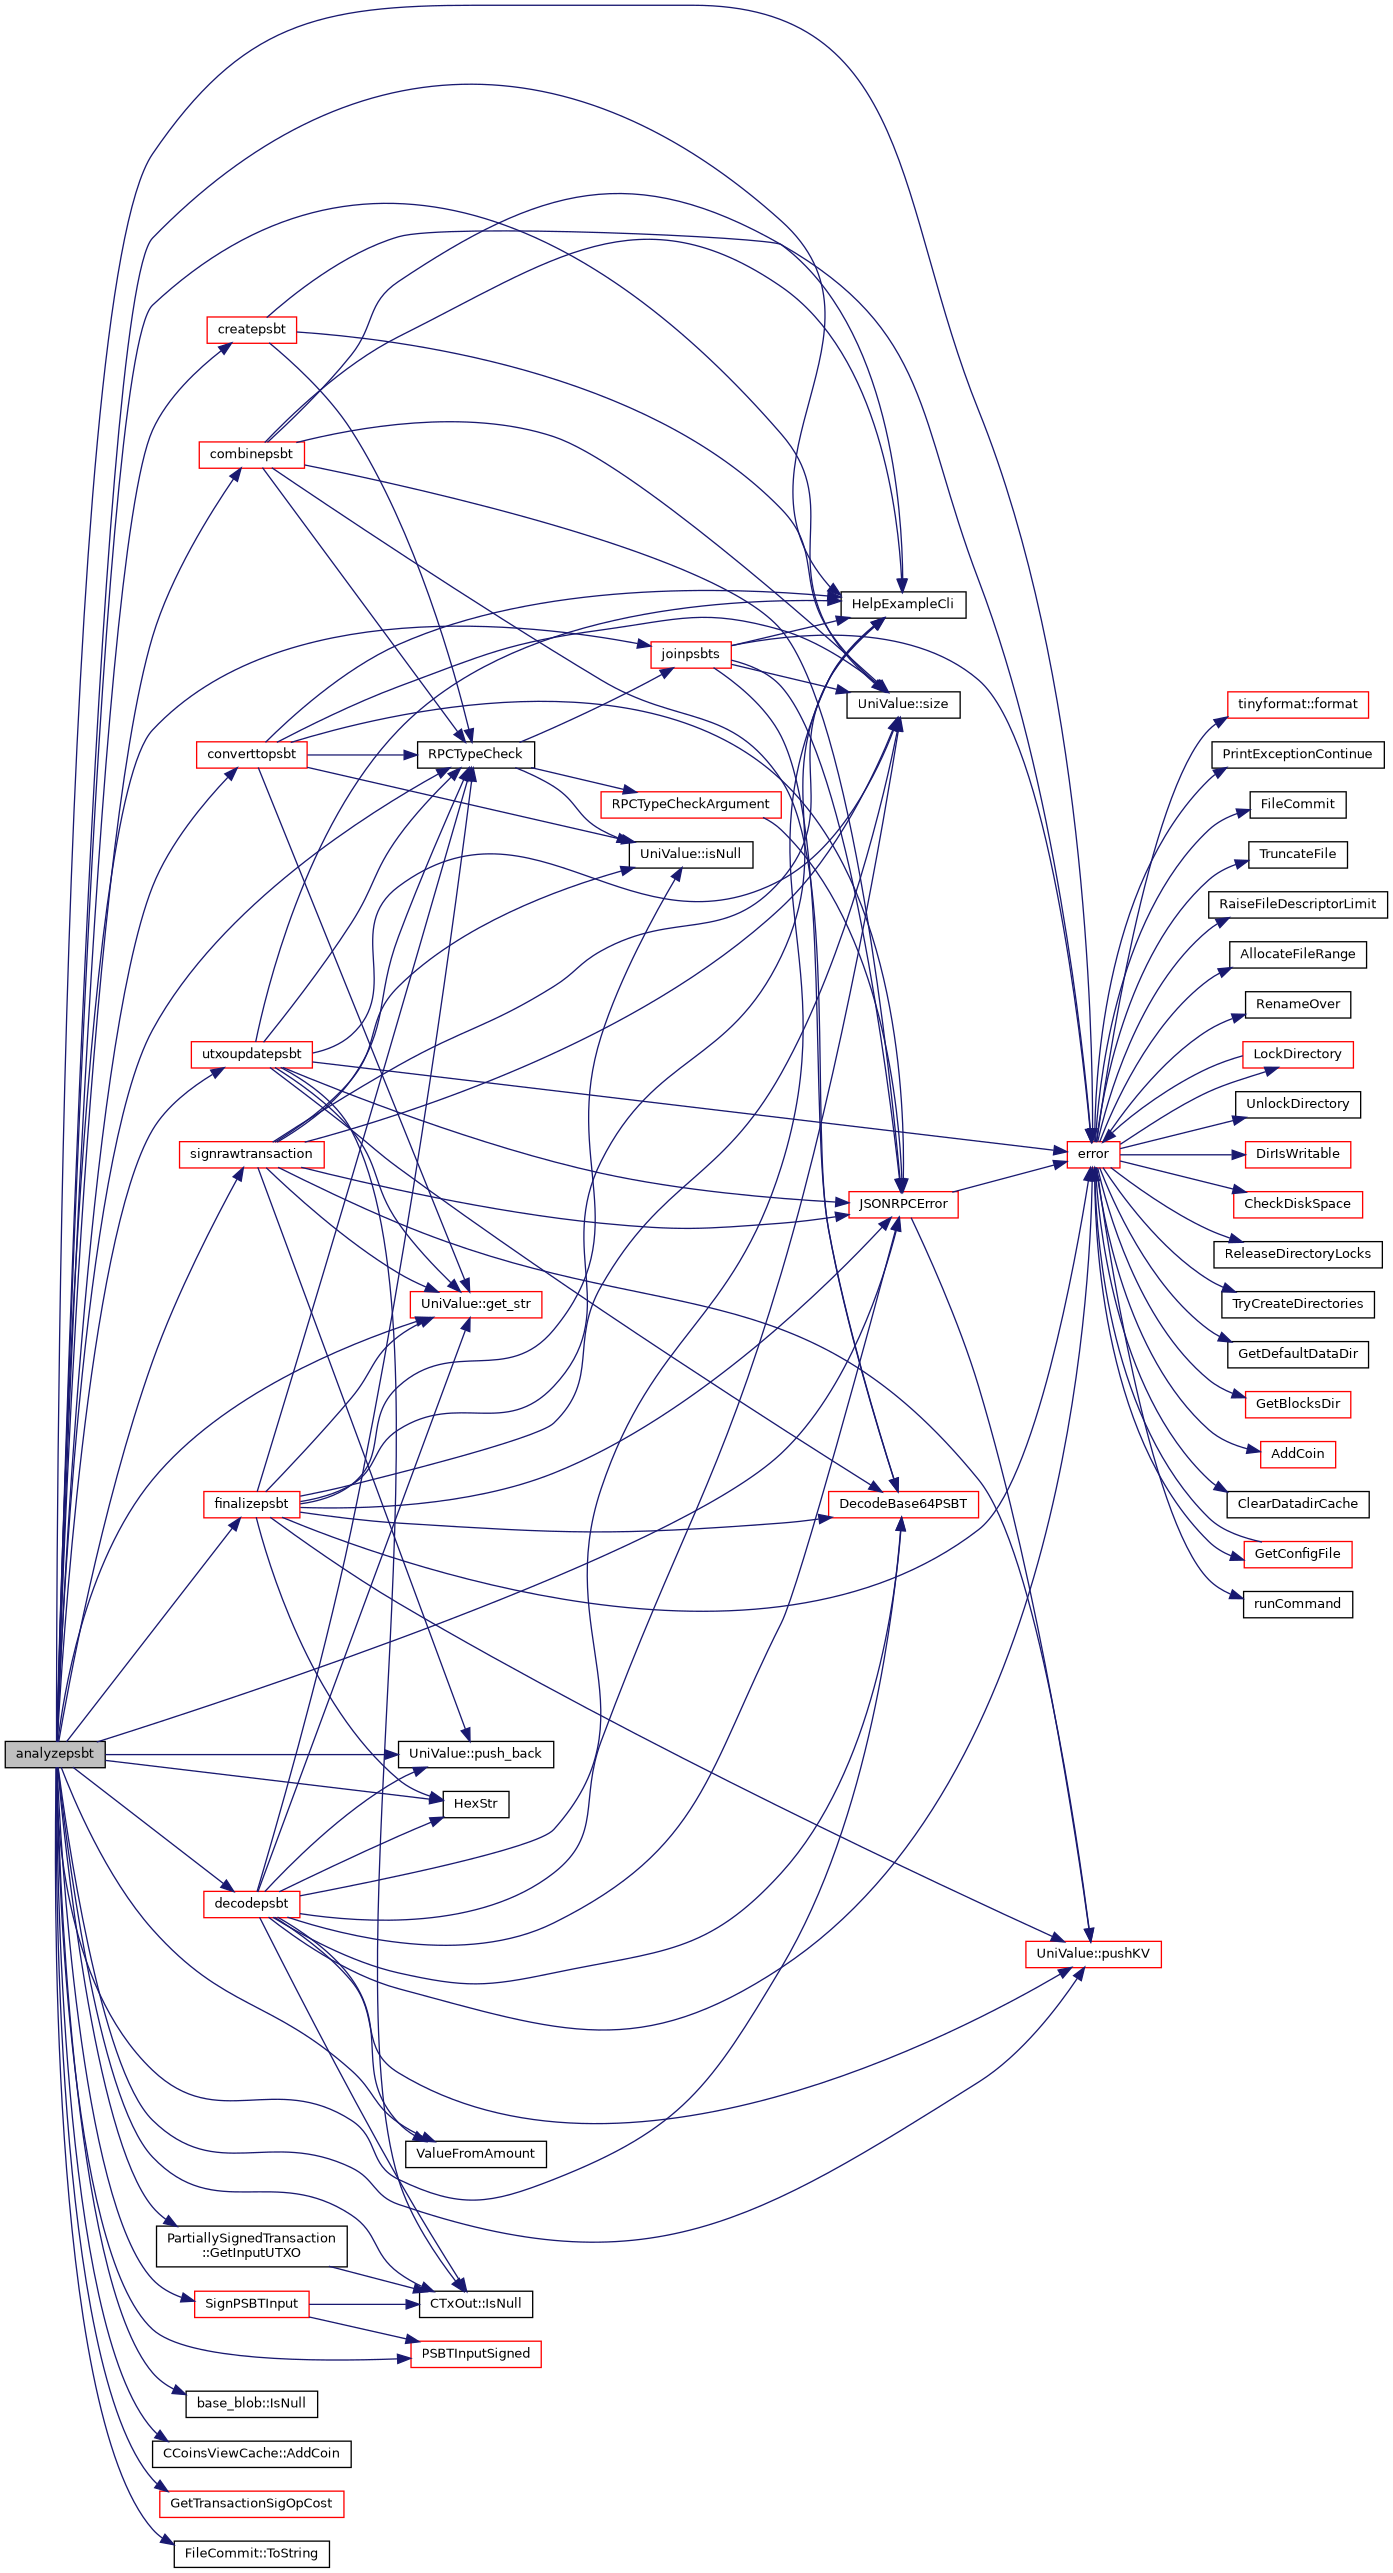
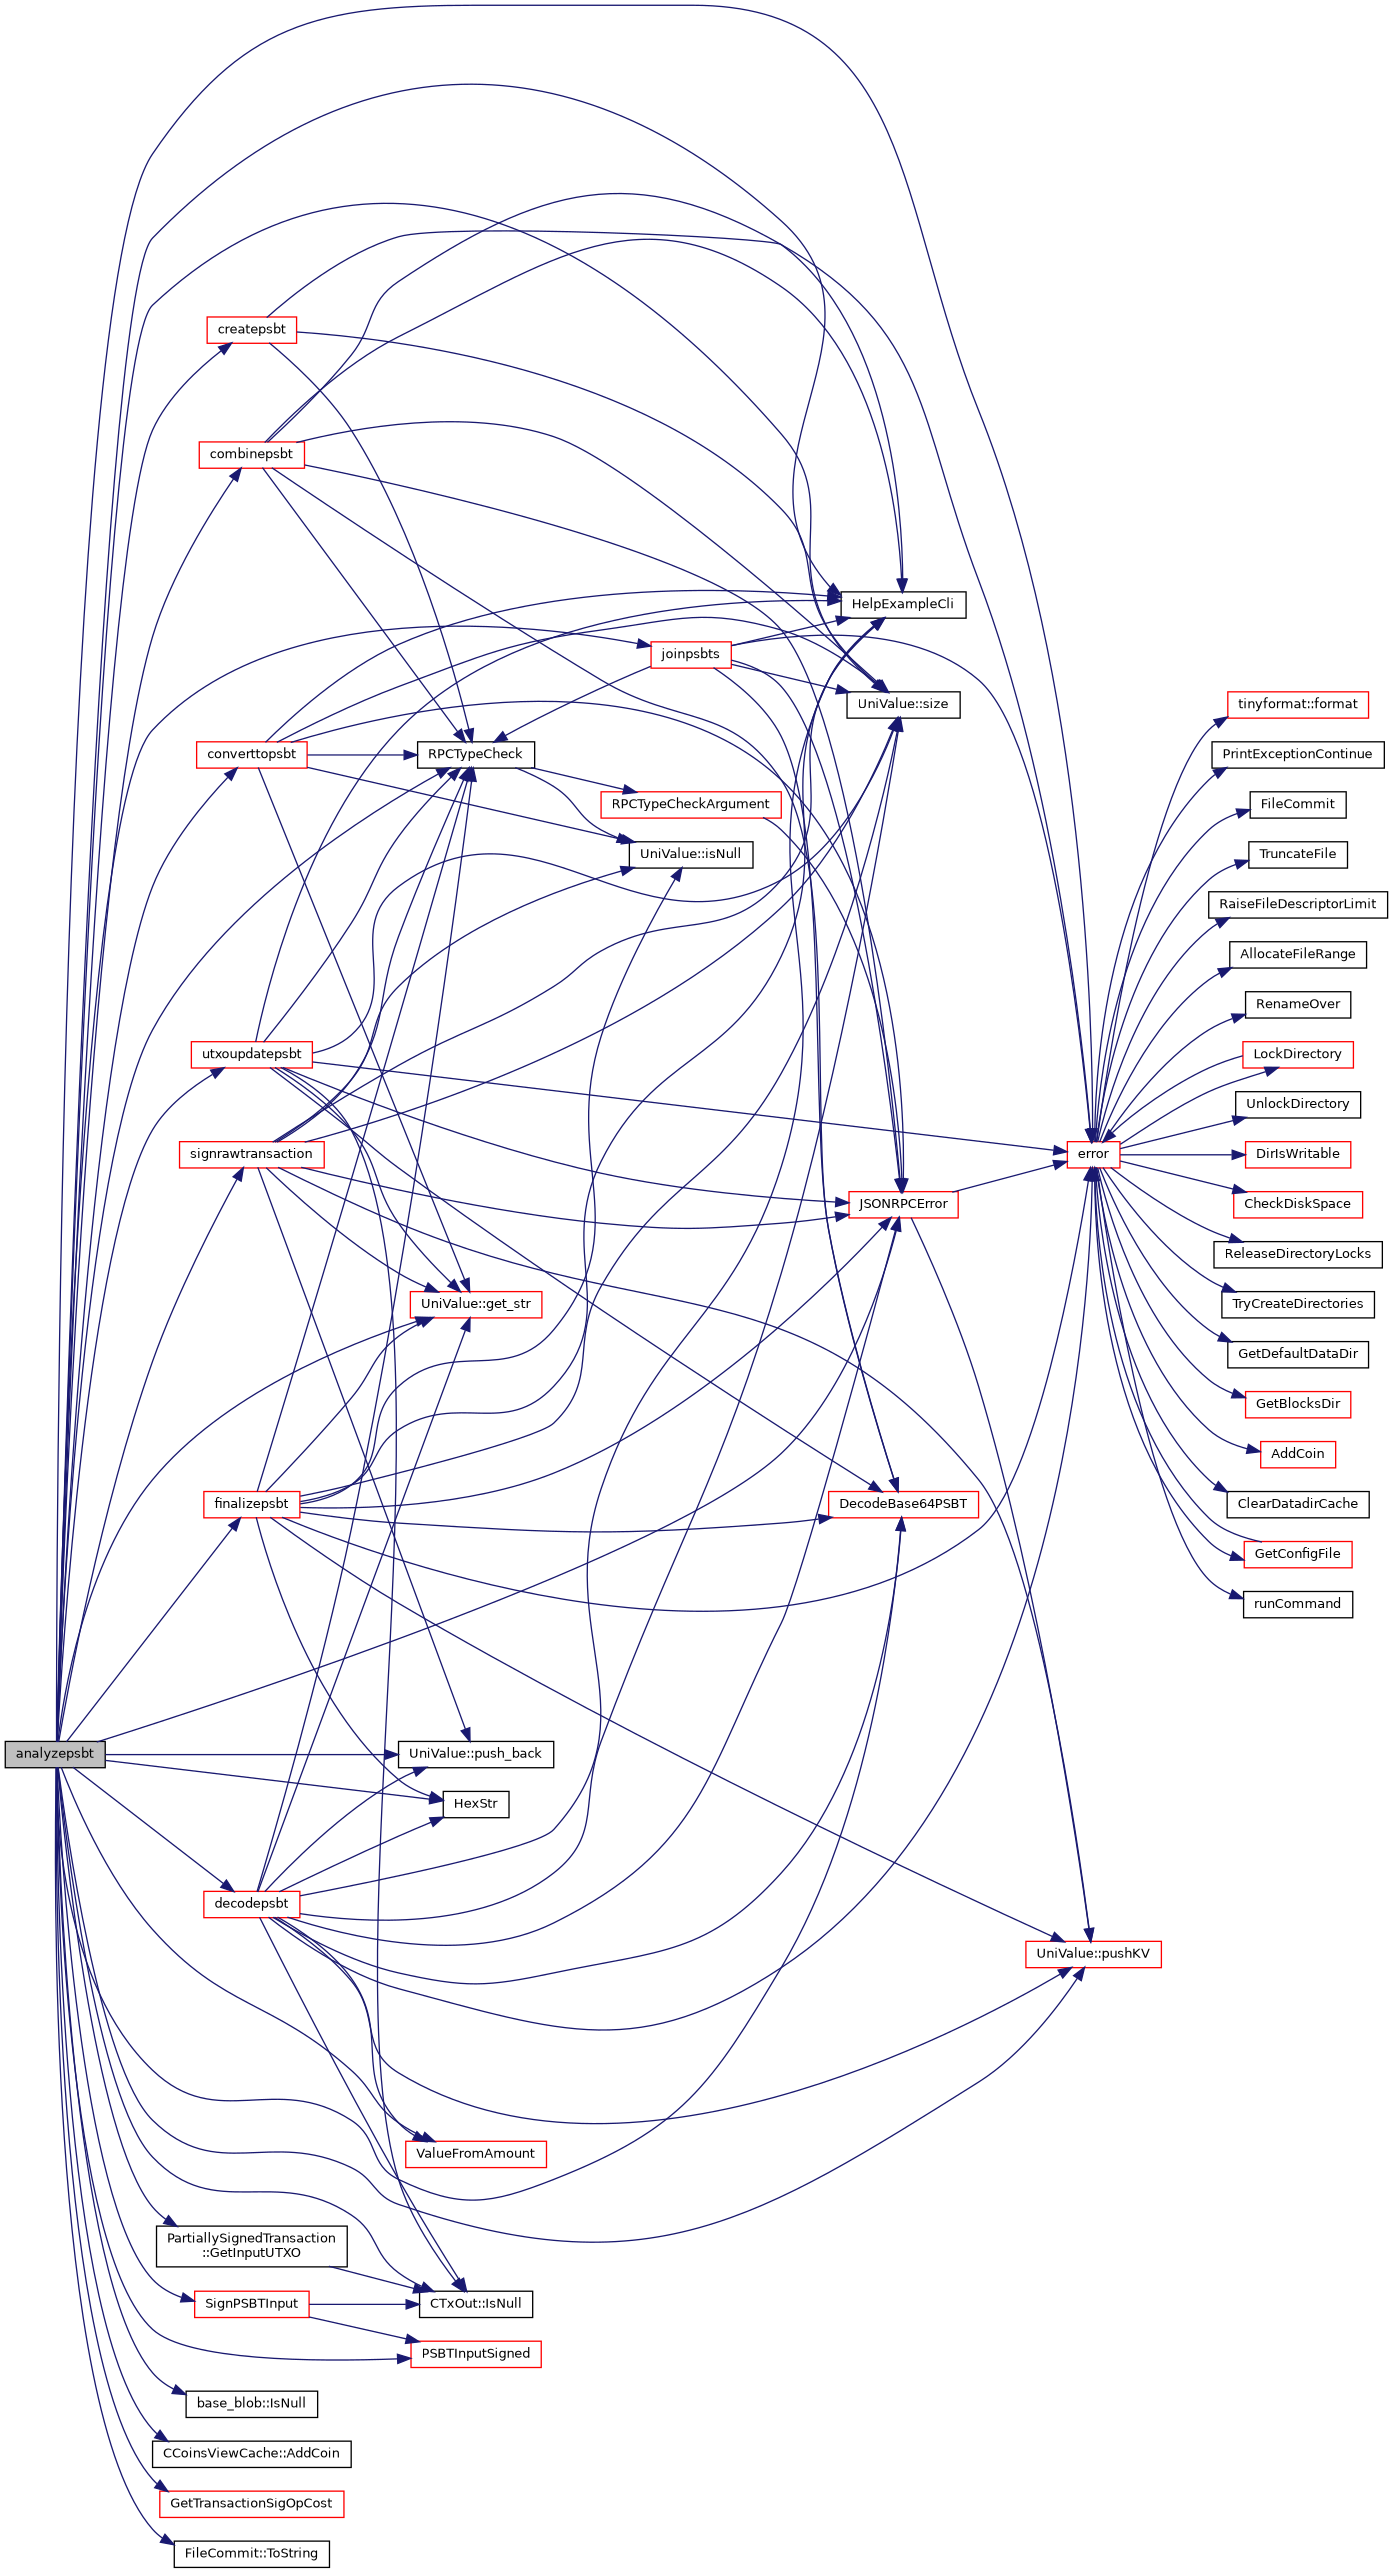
edge "RPCTypeCheck" -> "joinpsbts": reversed
node "ValueFromAmount": color black -> red
